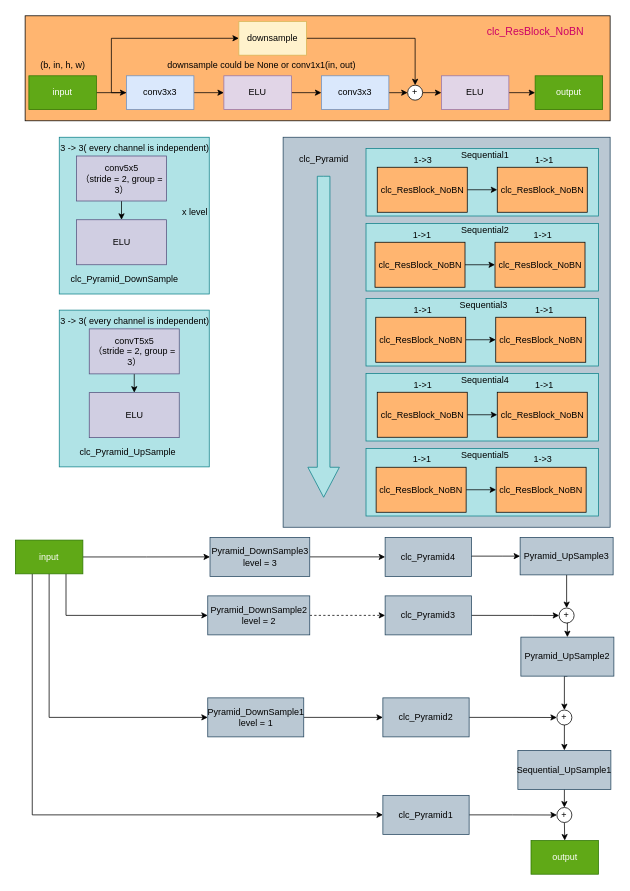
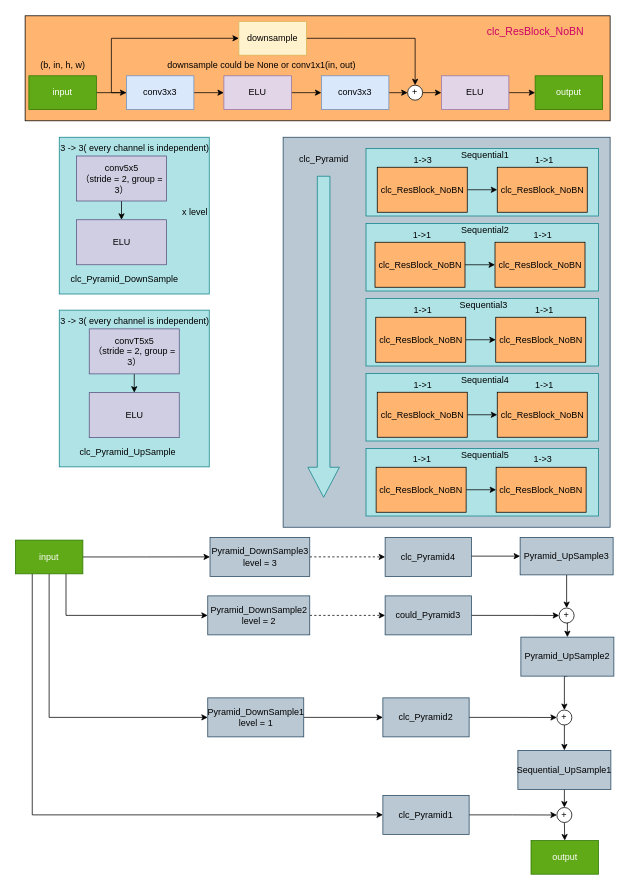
edge "Pyramid_DownSample3 level = 3" -> "clc_Pyramid4": style solid -> dashed
node "clc_Pyramid3": label "clc_Pyramid3" -> "could_Pyramid3"
